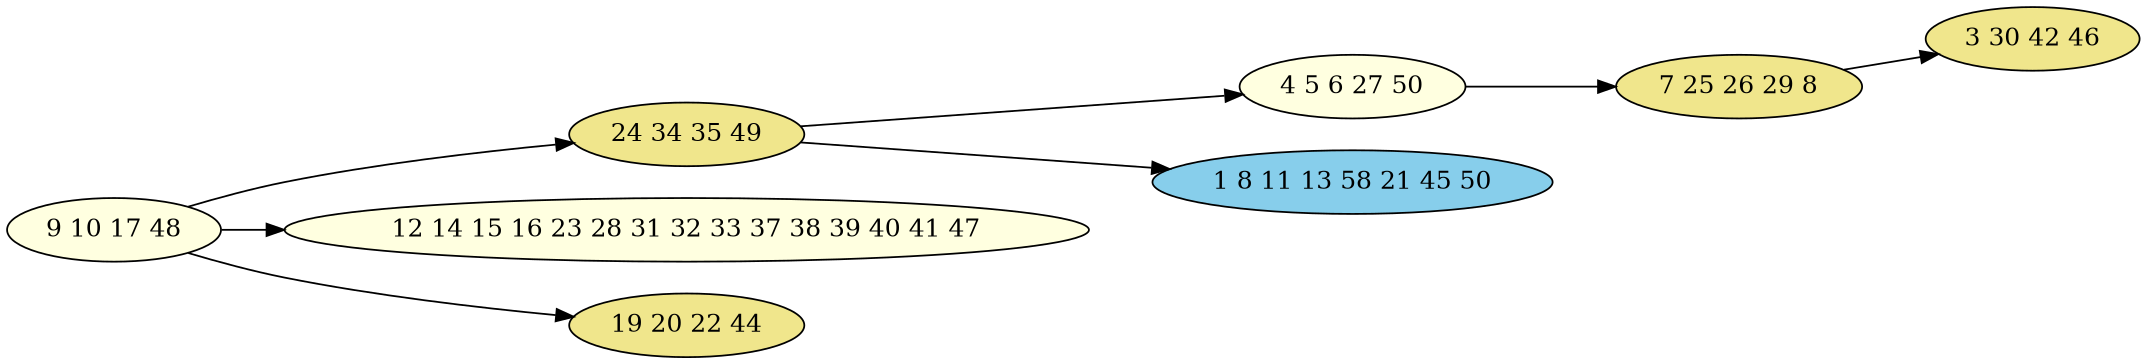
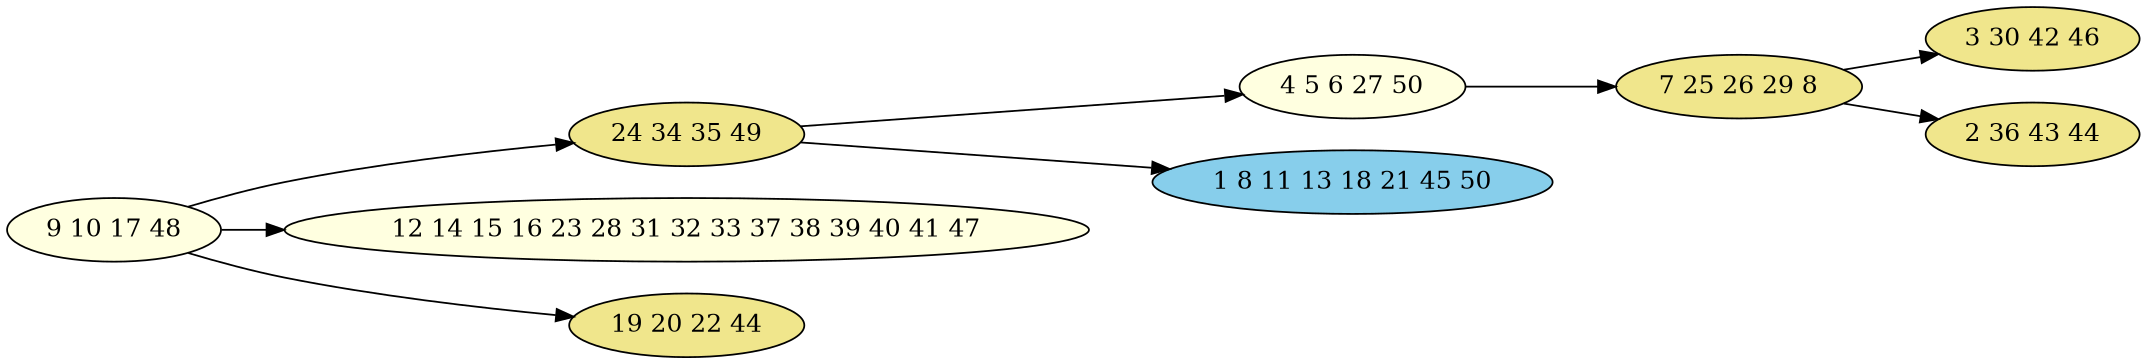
node "2 36 43 44": added
node "1 8 11 13 58 21 45 50": label "1 8 11 13 58 21 45 50" -> "1 8 11 13 18 21 45 50"
